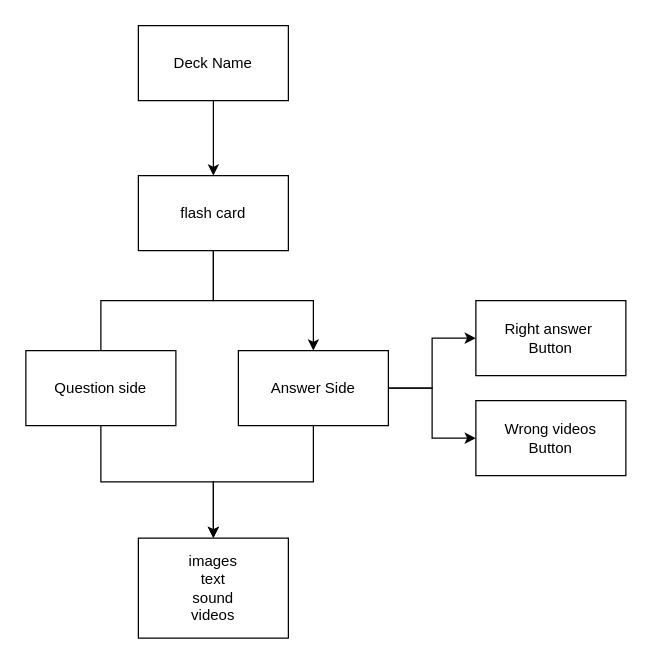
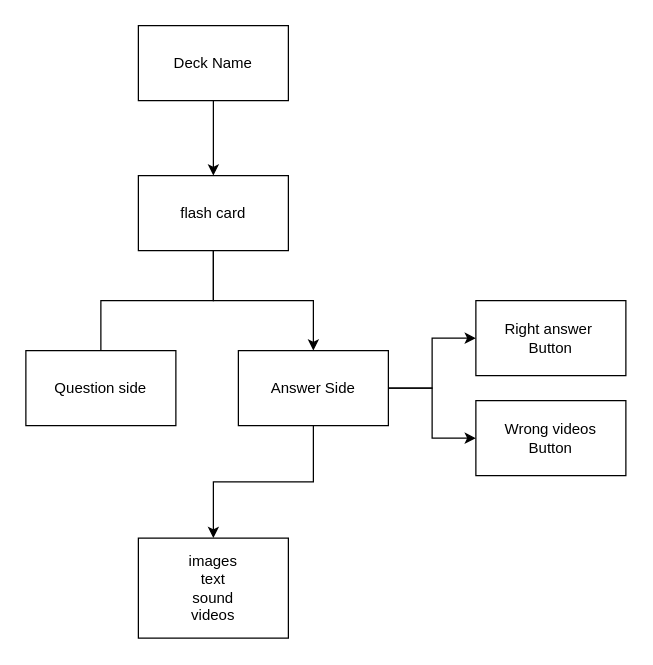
edge "Question side" -> "images text sound videos": removed
